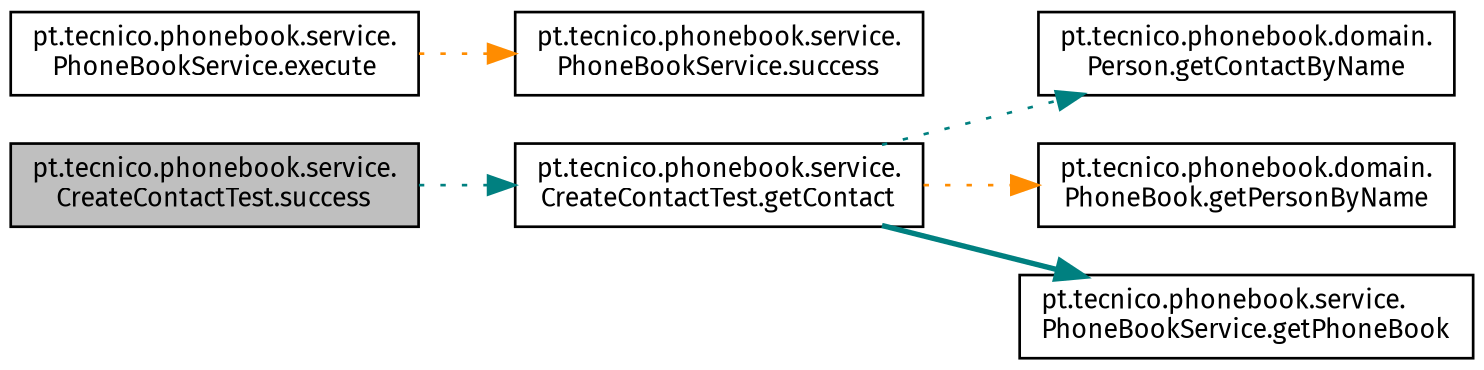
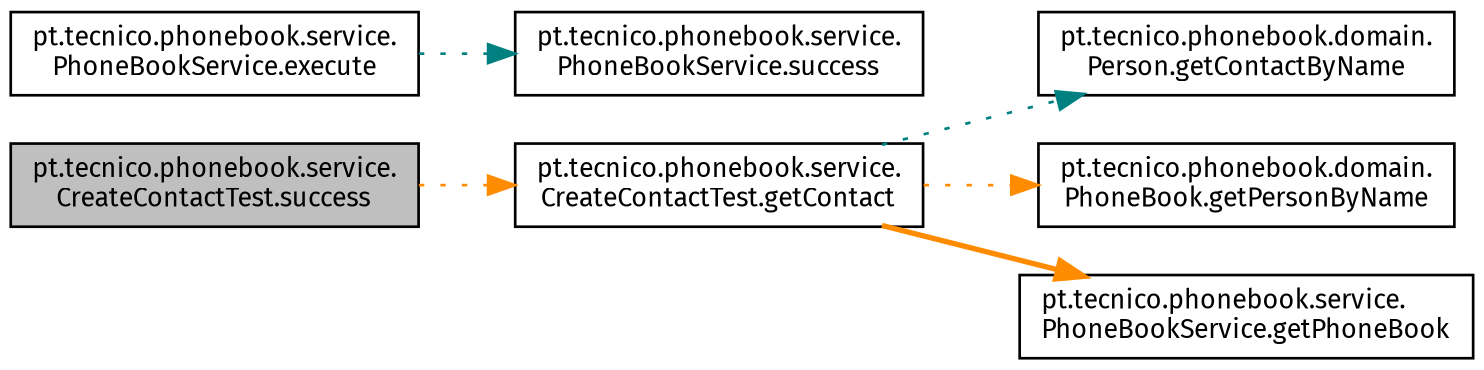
edge "pt.tecnico.phonebook.service. PhoneBookService.execute" -> "pt.tecnico.phonebook.service. PhoneBookService.success": color darkorange -> teal
edge "pt.tecnico.phonebook.service. CreateContactTest.success" -> "pt.tecnico.phonebook.service. CreateContactTest.getContact": color teal -> darkorange
edge "pt.tecnico.phonebook.service. CreateContactTest.getContact" -> "pt.tecnico.phonebook.service. PhoneBookService.getPhoneBook": color teal -> darkorange
